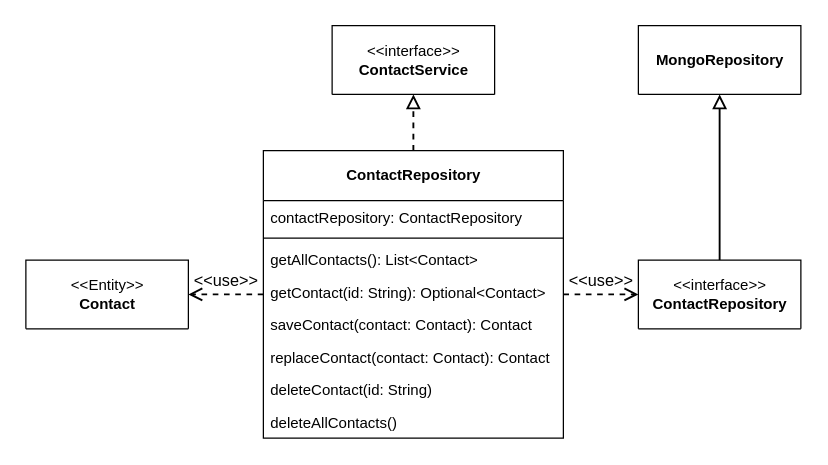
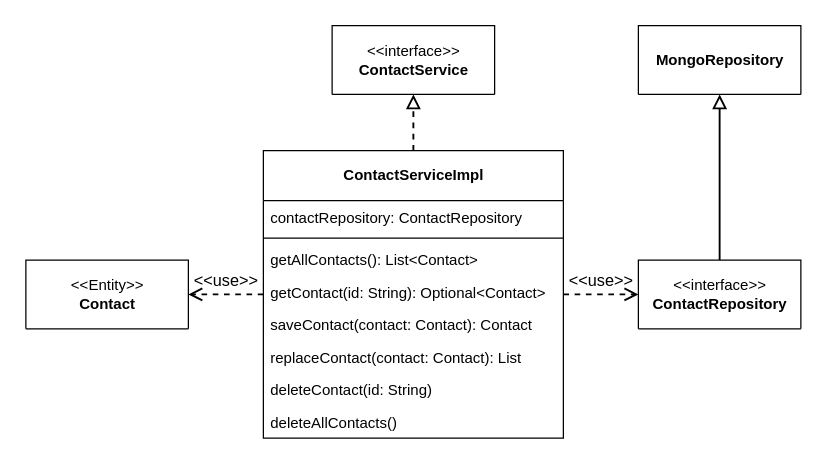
node "ContactRepository": label "ContactRepository" -> "ContactServiceImpl"
node "replaceContact(contact: Contact): Contact": label "replaceContact(contact: Contact): Contact" -> "replaceContact(contact: Contact): List"
